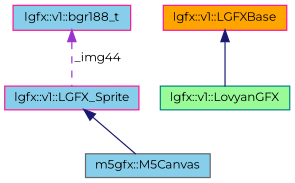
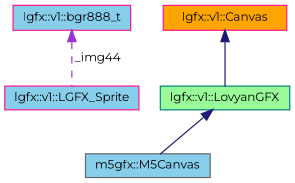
node "lgfx::v1::bgr188_t": label "lgfx::v1::bgr188_t" -> "lgfx::v1::bgr888_t"
node "lgfx::v1::LGFXBase": label "lgfx::v1::LGFXBase" -> "lgfx::v1::Canvas"
edge "m5gfx::M5Canvas" -> "lgfx::v1::LGFX_Sprite": now "m5gfx::M5Canvas" -> "lgfx::v1::LovyanGFX"
